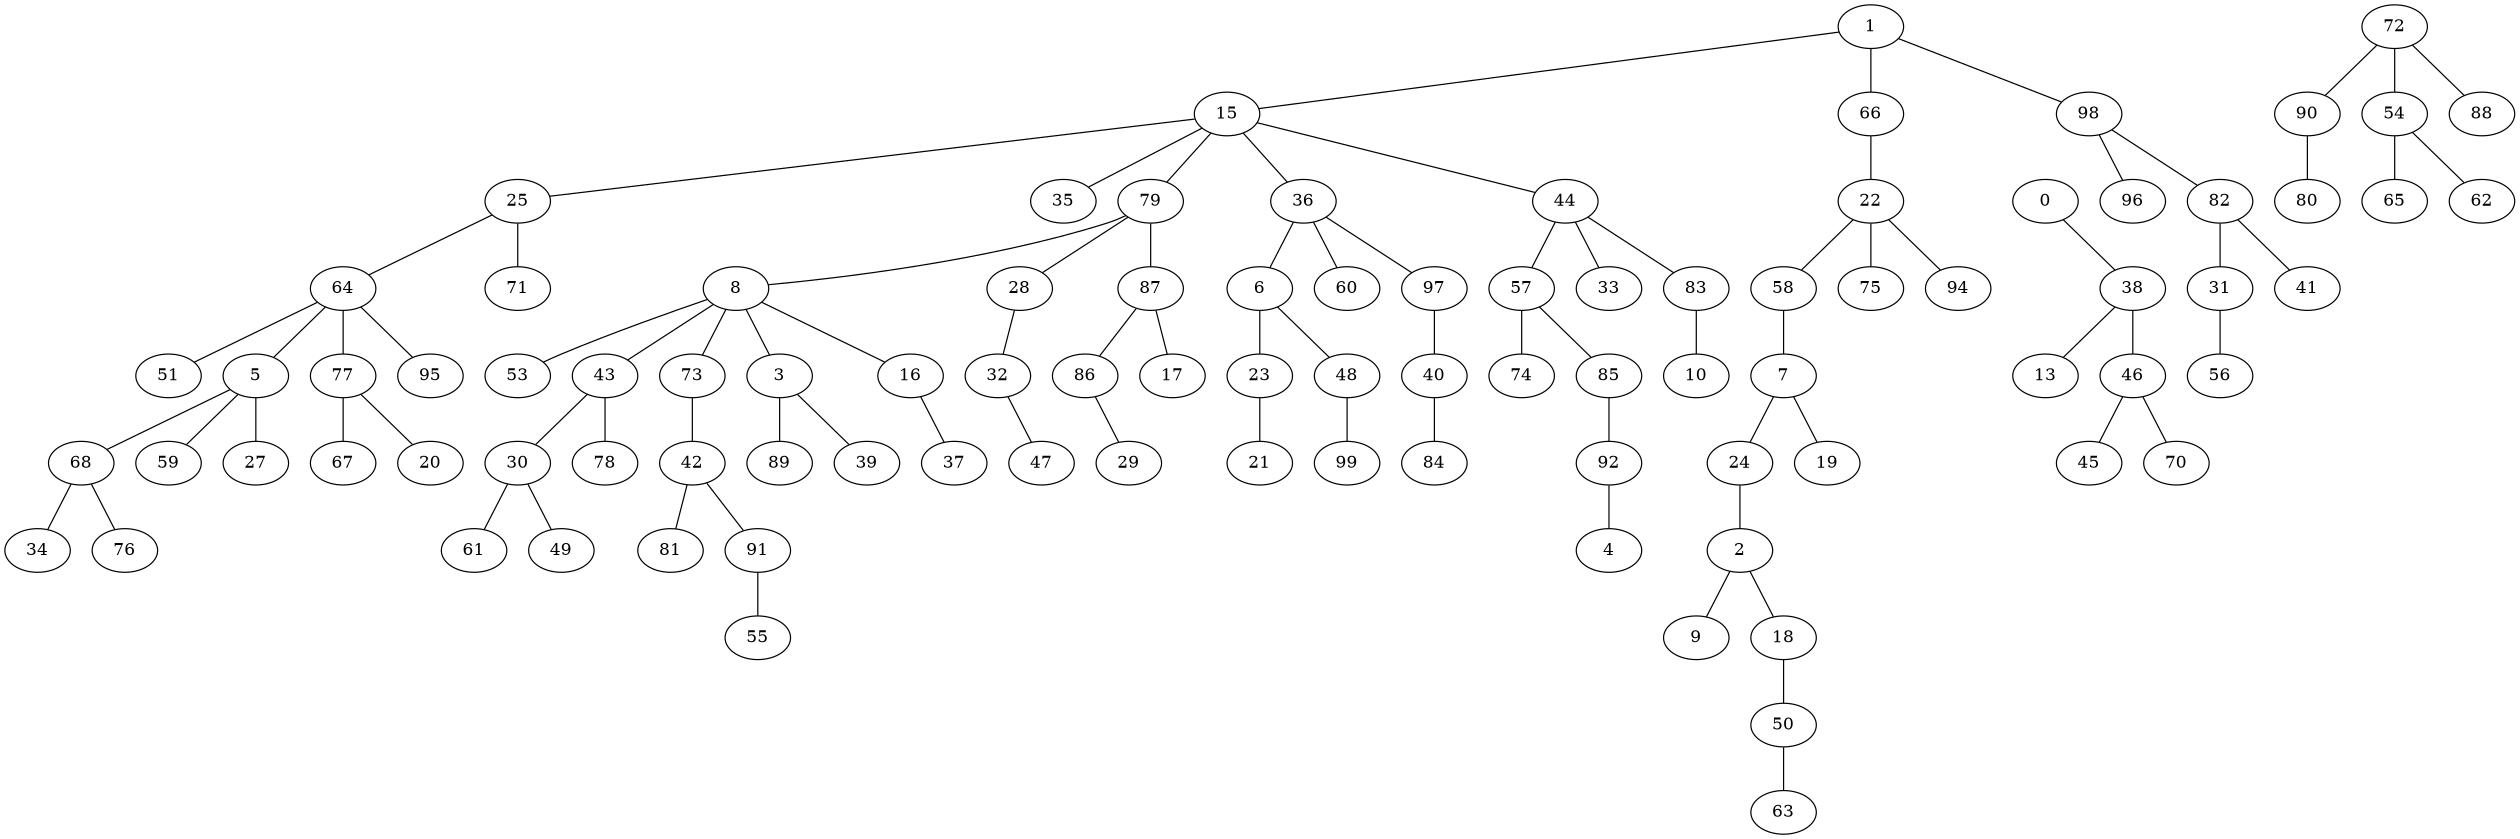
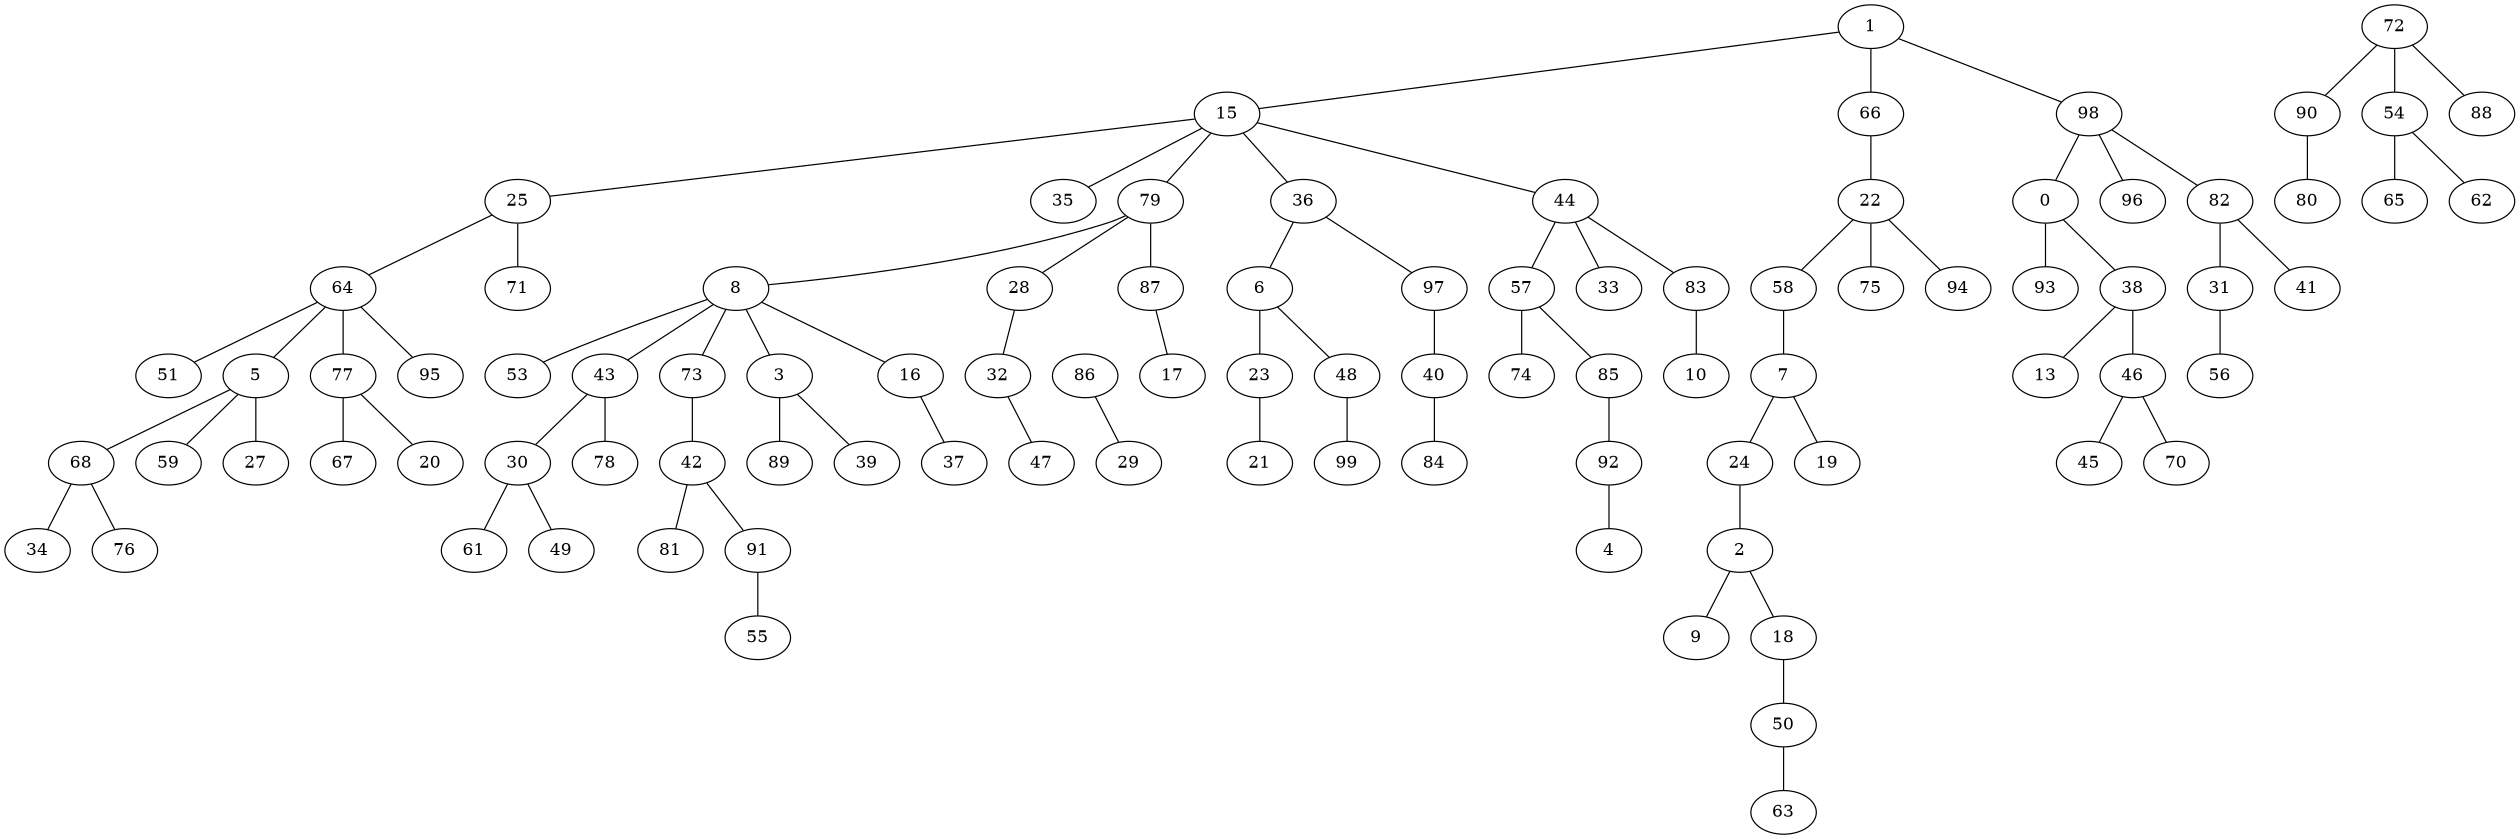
edge "98" -- "0": added
node "60": removed
node "93": added
edge "87" -- "86": removed
